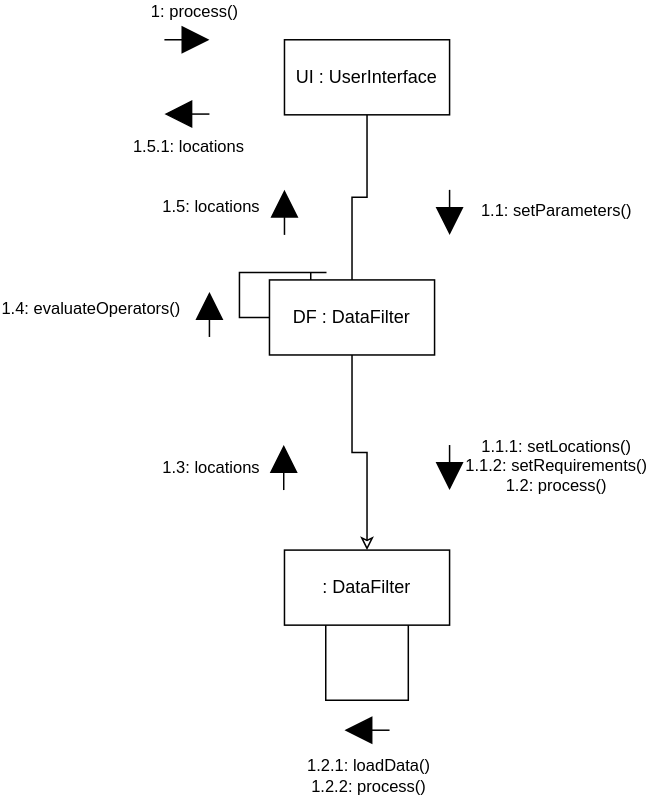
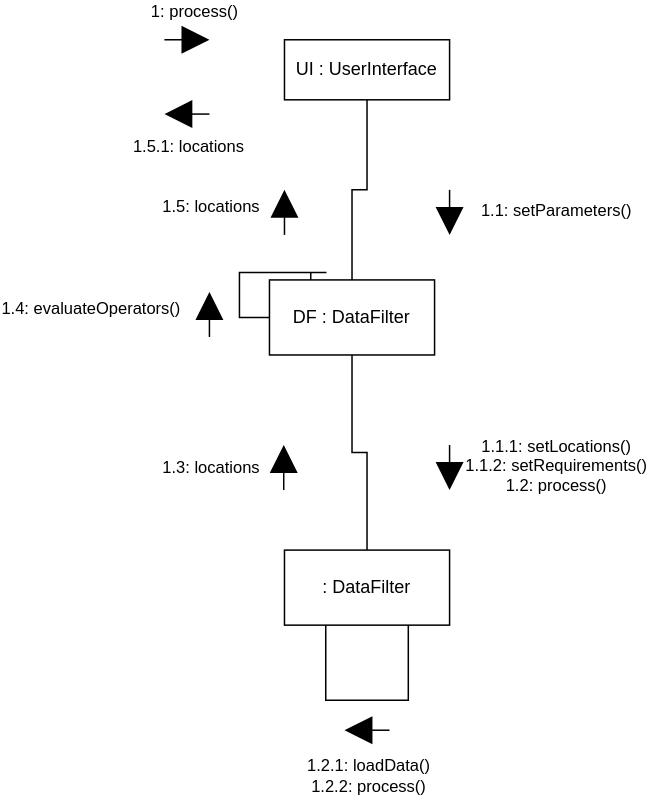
node "UI : UserInterface": size 165x75 -> 165x60
edge "DF : DataFilter" -> ": DataFilter": arrowhead classic -> none
